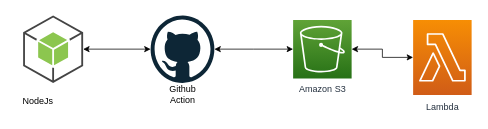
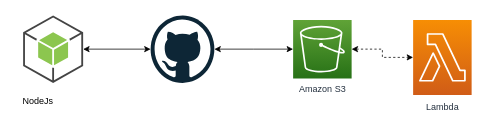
edge "Amazon S3" -- "Lambda": style solid -> dashed
node "Github Action": removed
